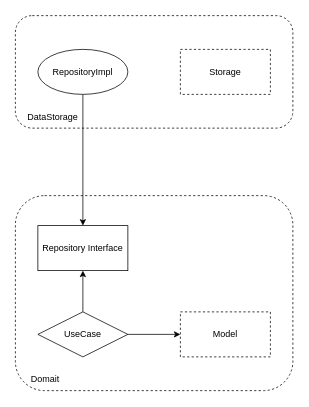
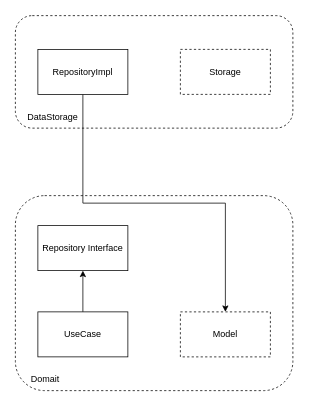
node "RepositoryImpl": shape ellipse -> rectangle
edge "RepositoryImpl" -> "Repository Interface": now "RepositoryImpl" -> "Model"
node "UseCase": shape diamond -> rectangle
edge "UseCase" -> "Model": removed
